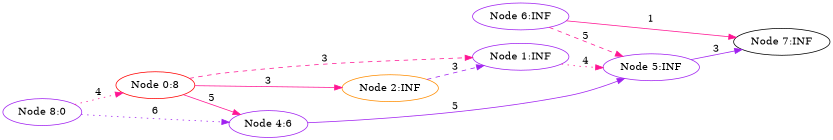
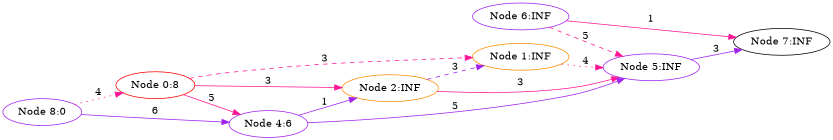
node "Node 1:INF": color purple -> darkorange
edge "Node 2:INF" -> "Node 5:INF": added, label "3"
edge "Node 4:6" -> "Node 2:INF": added, label "1"
edge "Node 8:0" -> "Node 4:6": style dotted -> solid
